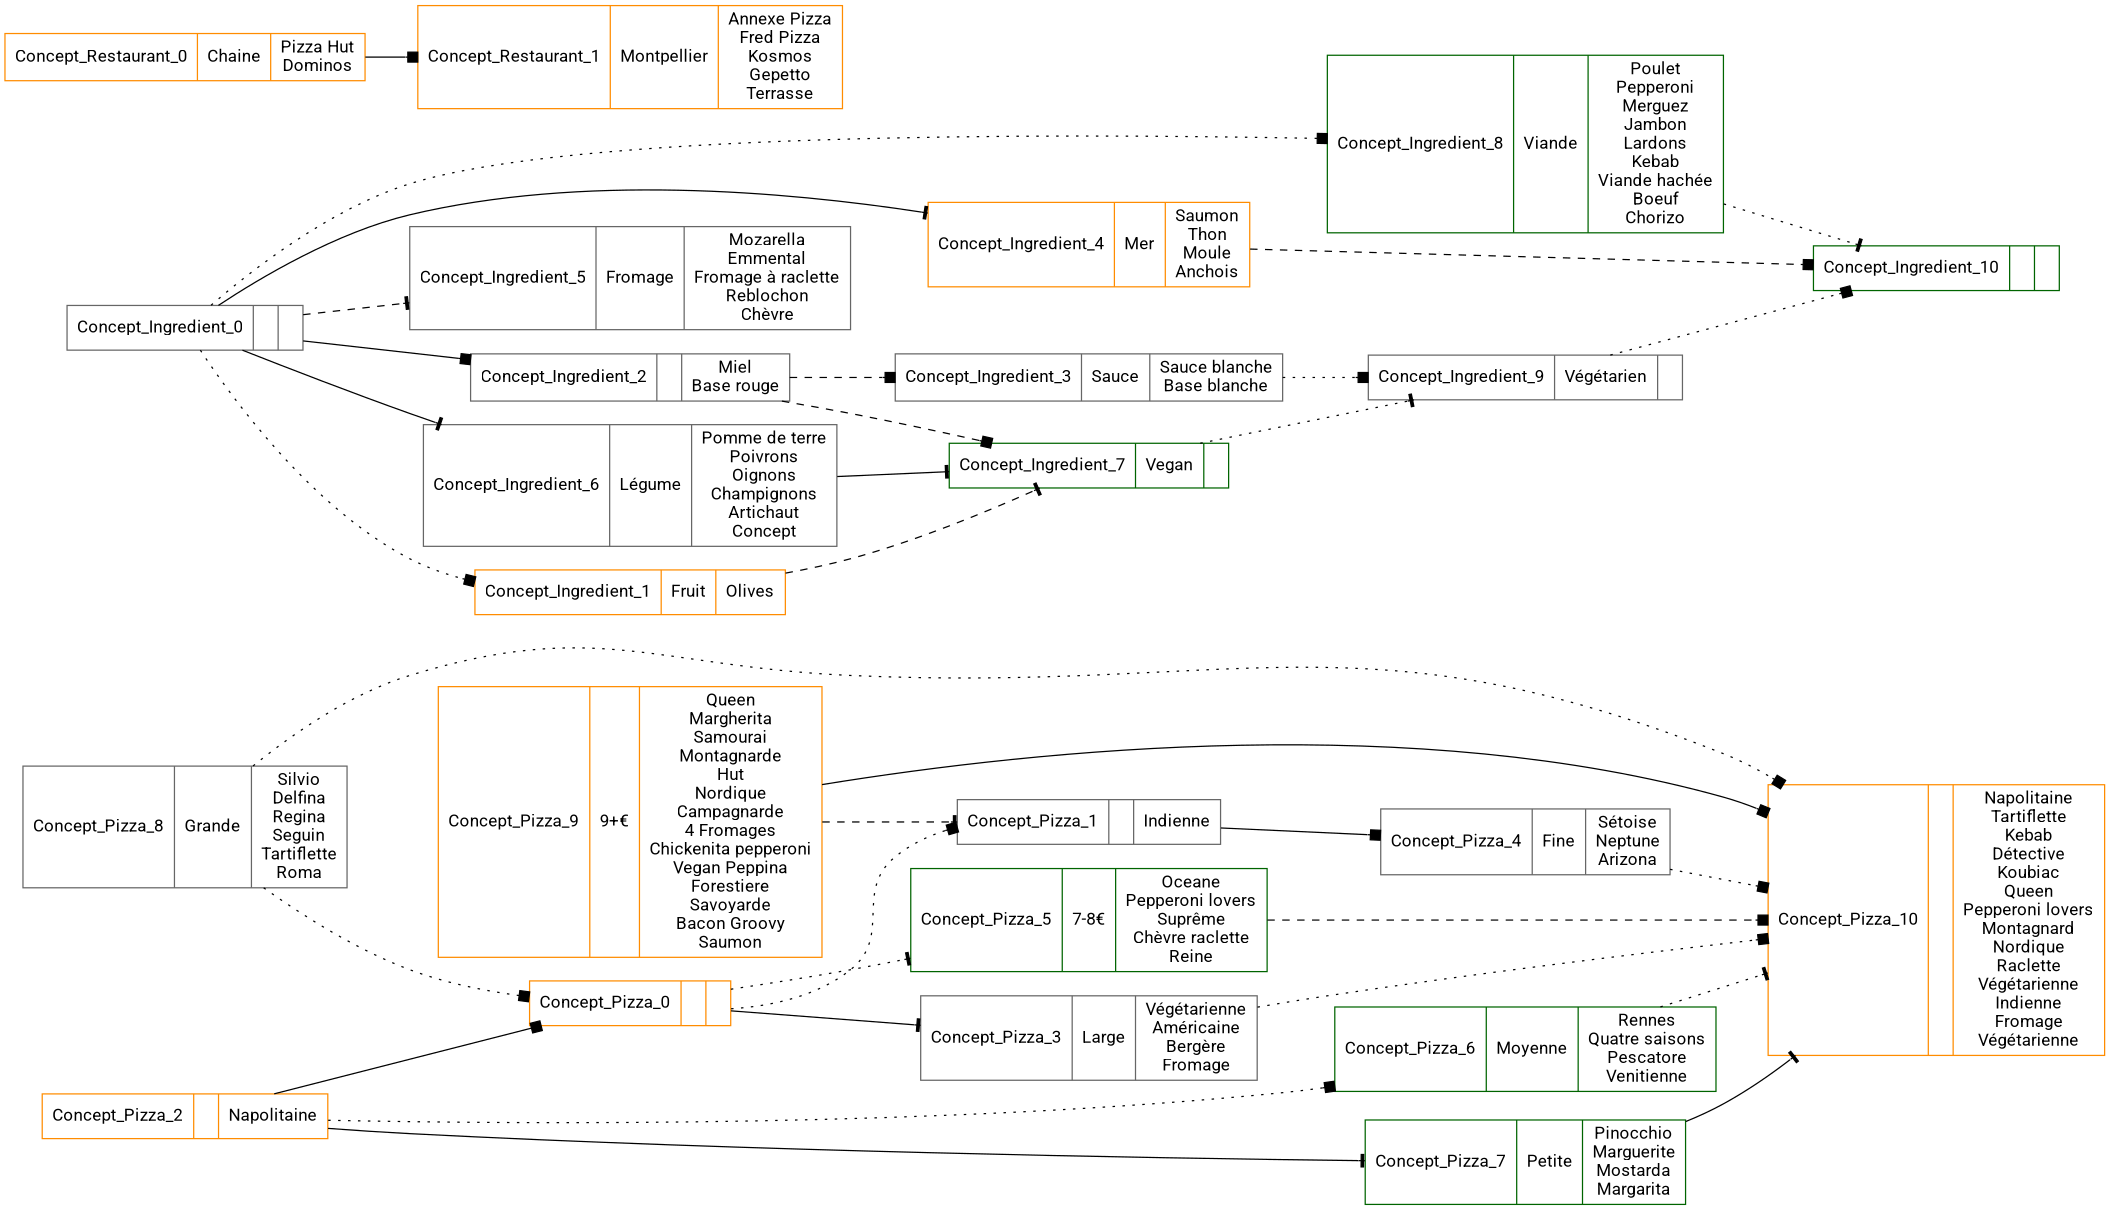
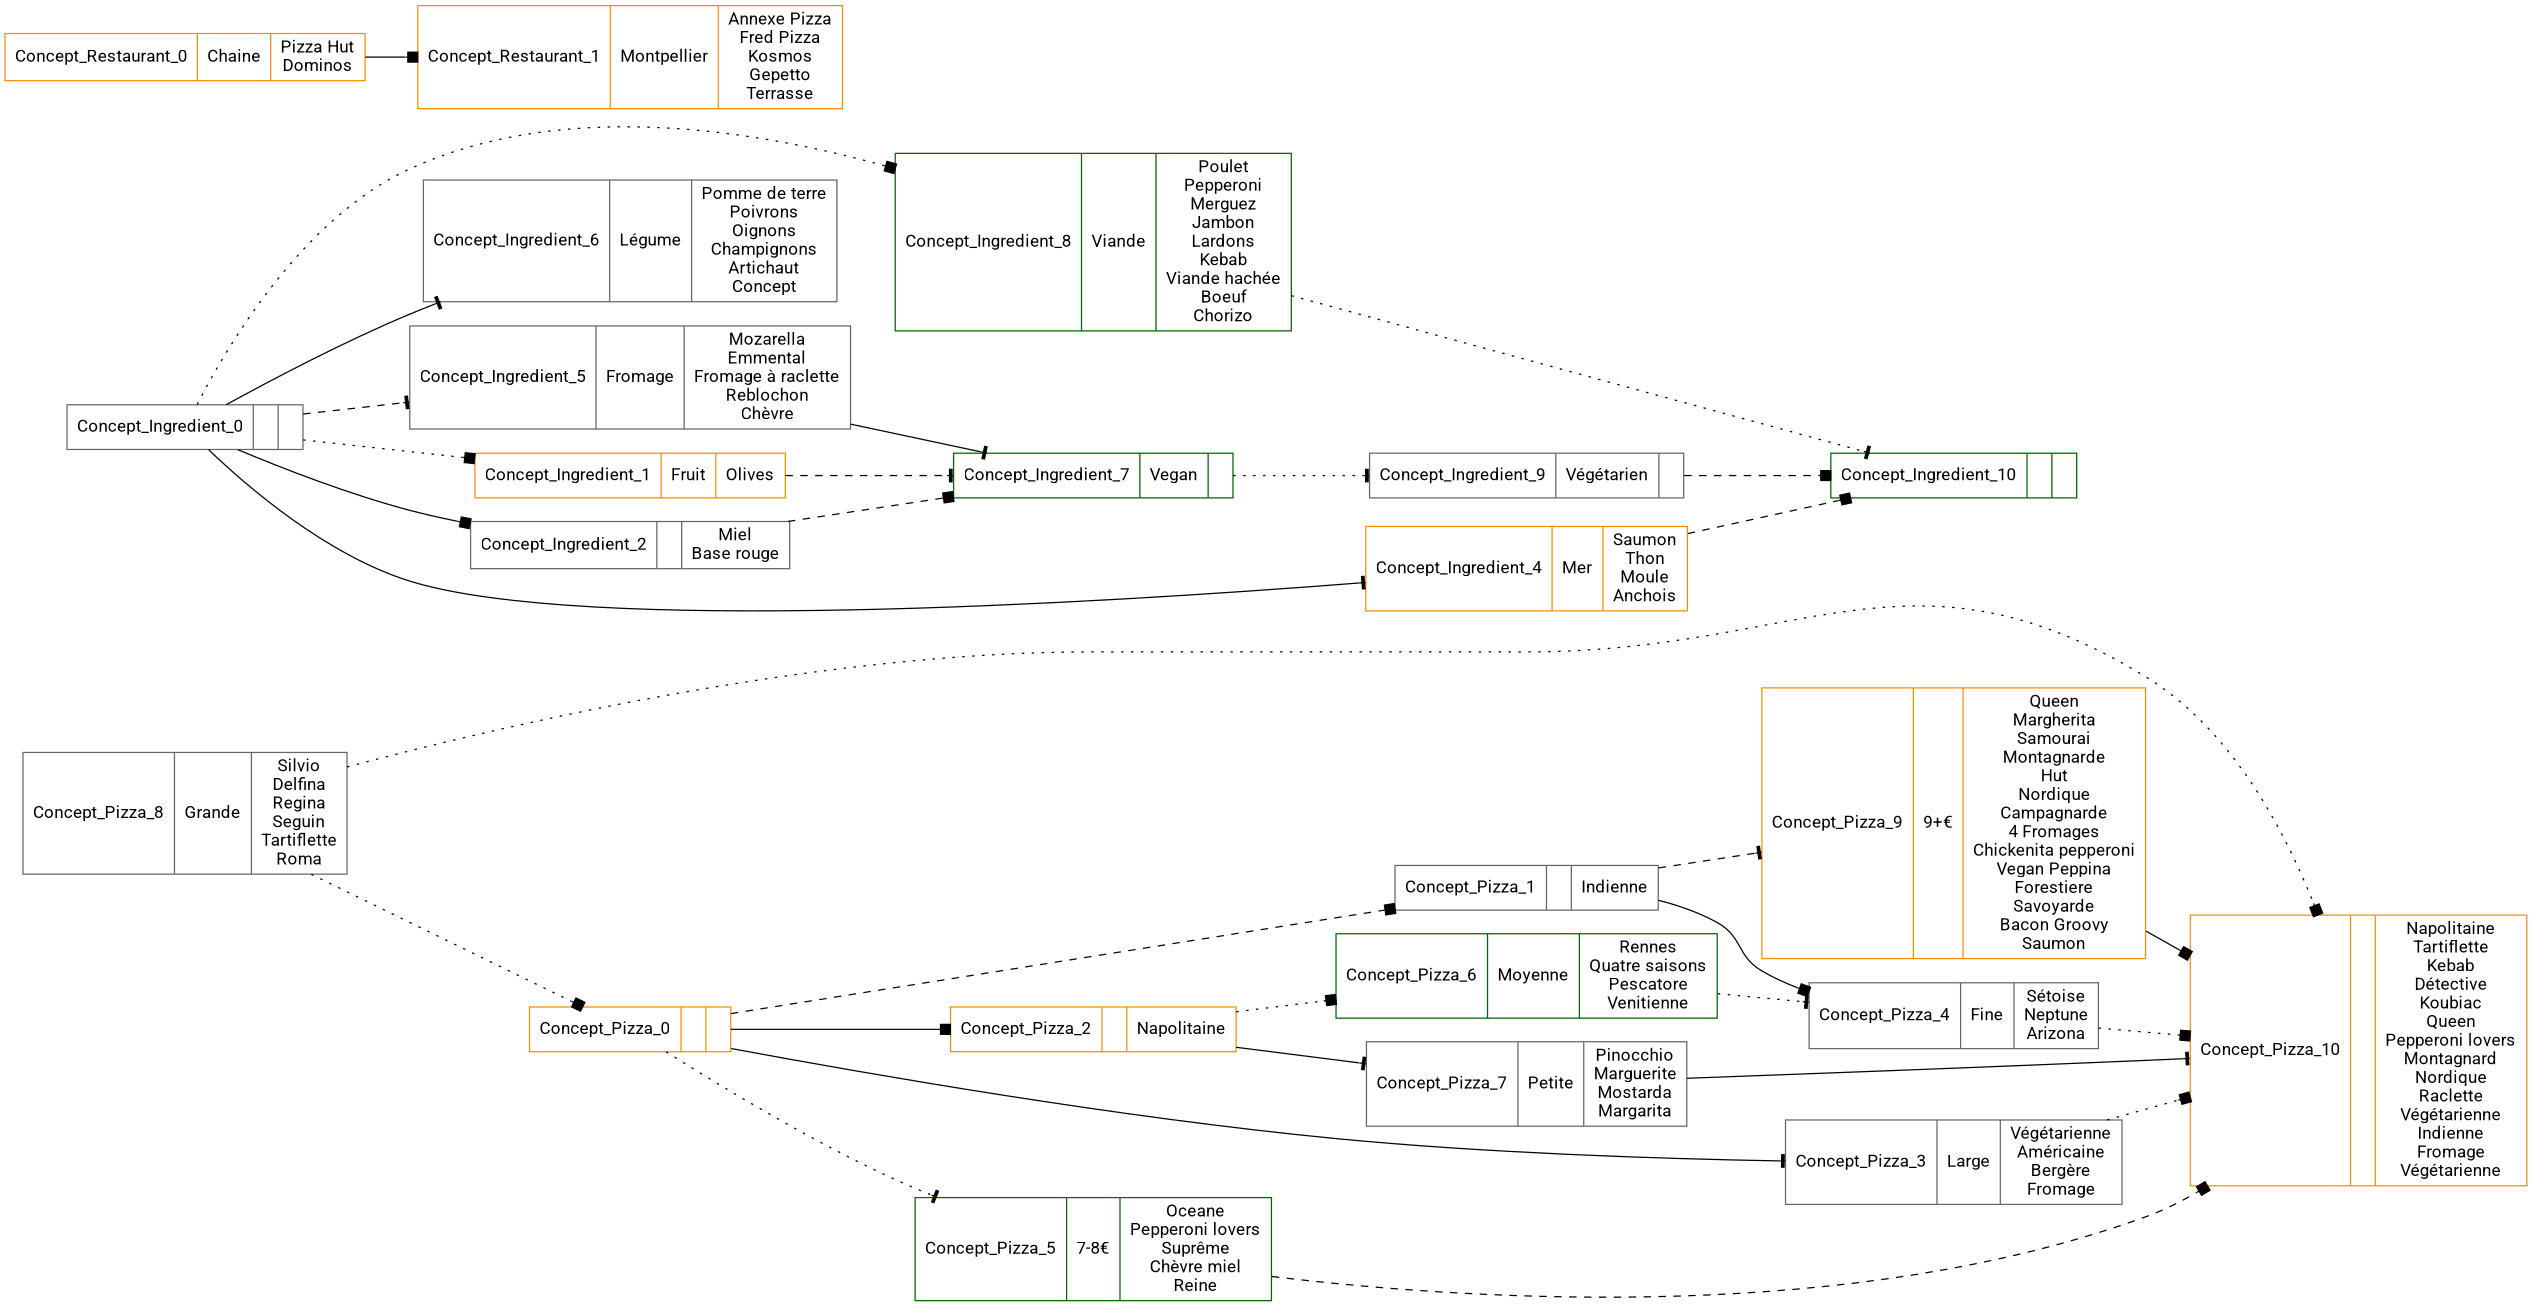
edge "Concept_Ingredient_9" -> "Concept_Ingredient_10": style dotted -> dashed
node "Concept_Ingredient_3": removed
edge "Concept_Ingredient_6" -> "Concept_Ingredient_7": now "Concept_Ingredient_5" -> "Concept_Ingredient_7"
edge "Concept_Pizza_9" -> "Concept_Pizza_1": reversed
node "Concept_Pizza_5": text "Chèvre raclette" -> "Chèvre miel"
edge "Concept_Pizza_0" -> "Concept_Pizza_1": style dotted -> dashed
edge "Concept_Pizza_6" -> "Concept_Pizza_10": now "Concept_Pizza_6" -> "Concept_Pizza_4"
edge "Concept_Pizza_2" -> "Concept_Pizza_0": reversed
node "Concept_Pizza_7": color darkgreen -> gray40
